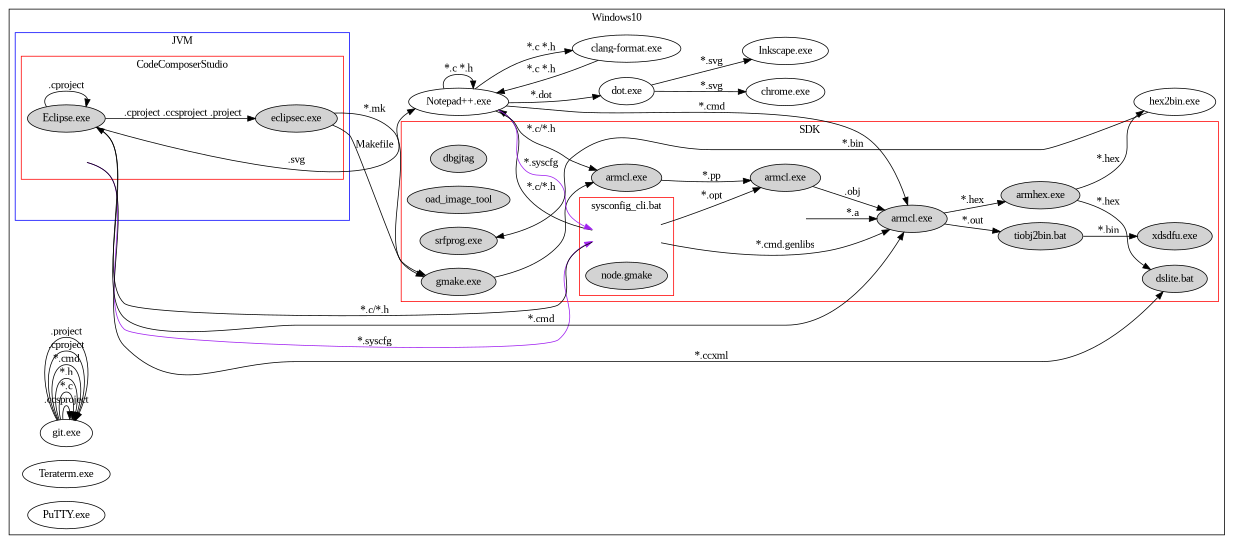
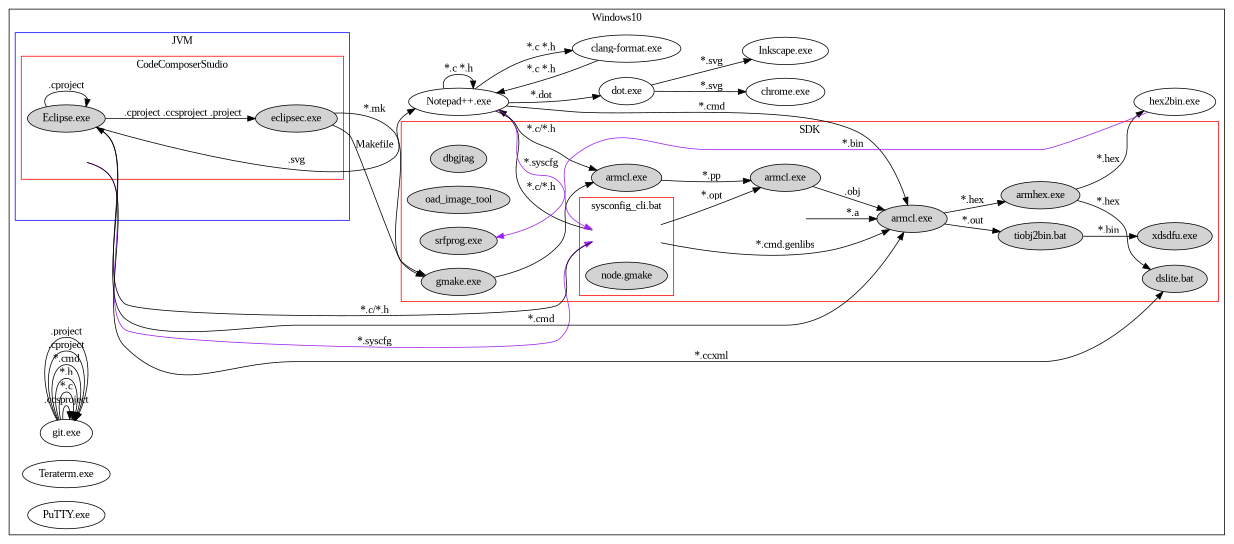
edge "hex2bin.exe" -> "srfprog.exe": color black -> purple
